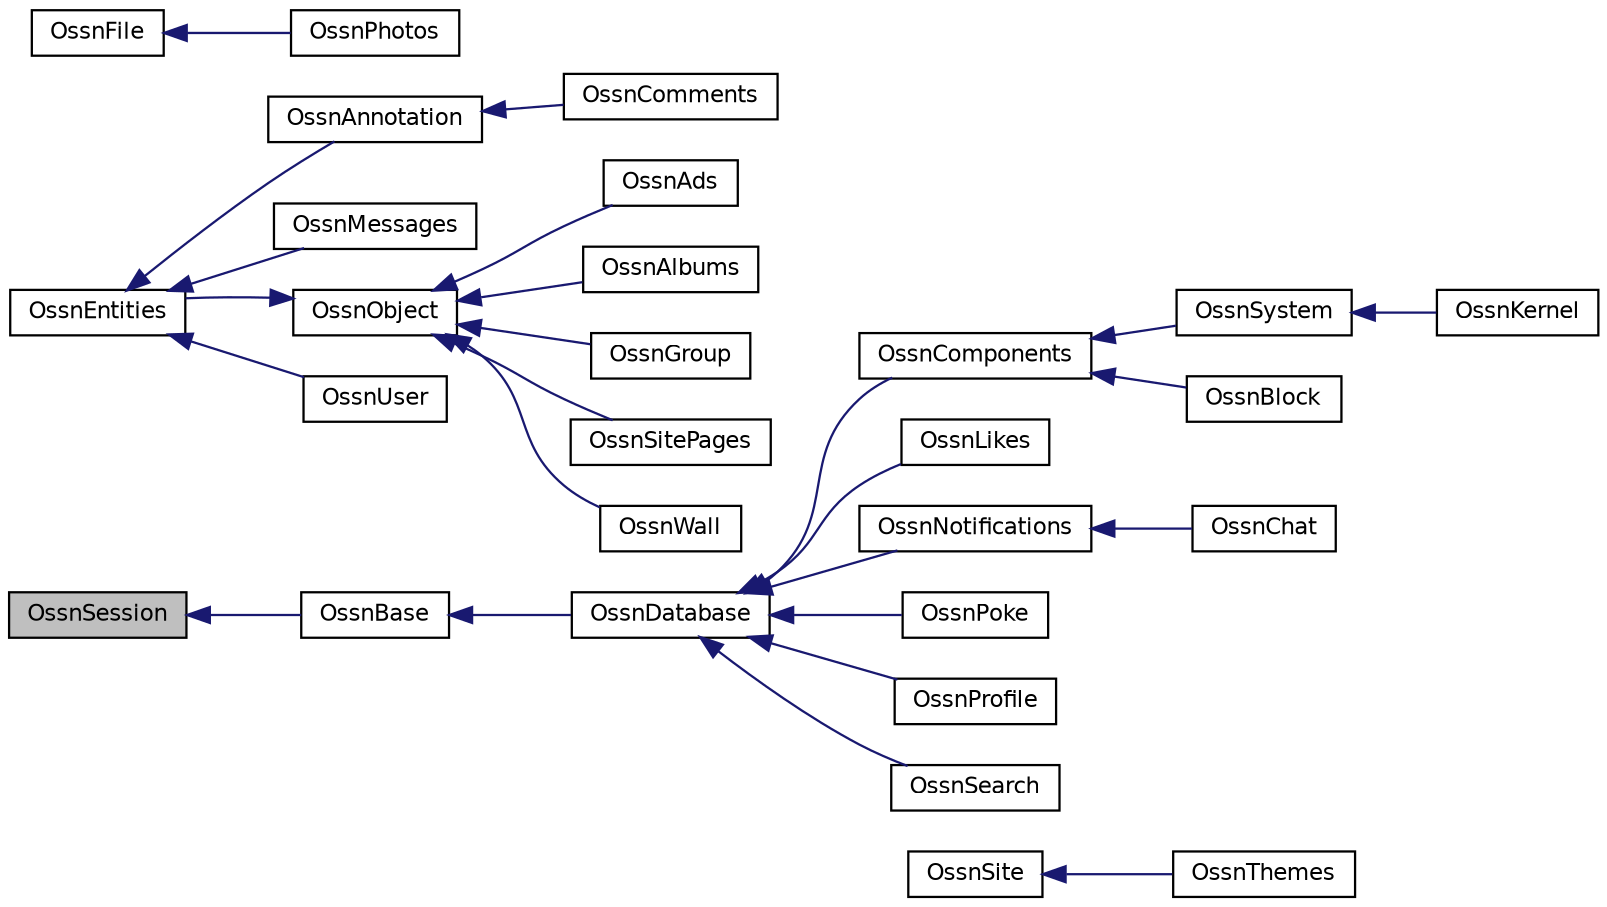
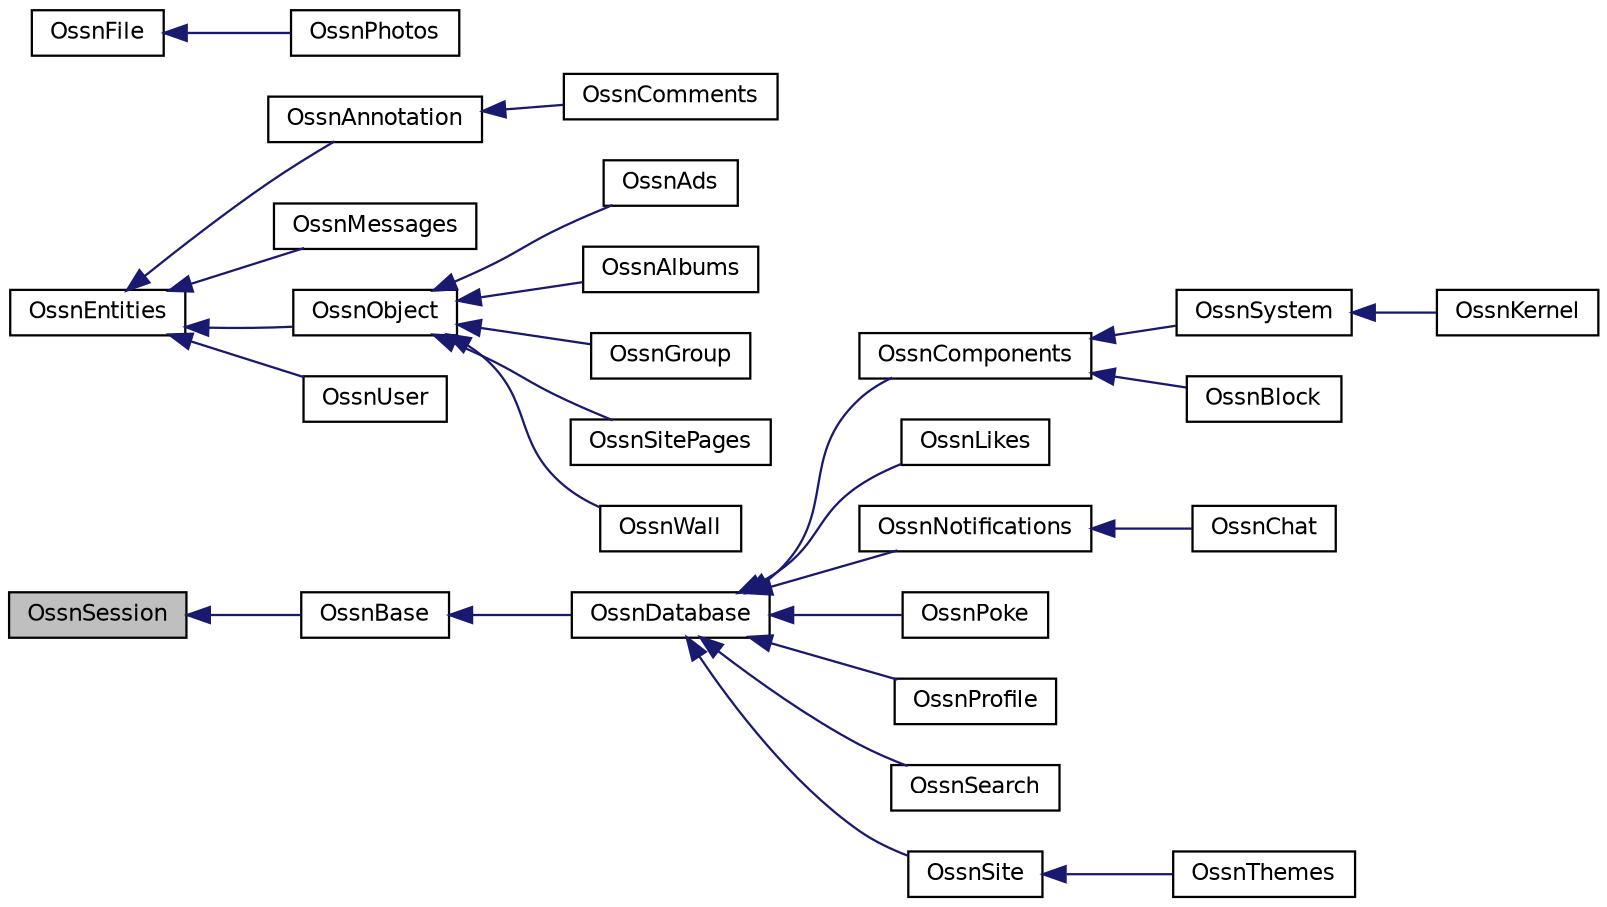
edge "OssnEntities" -> "OssnObject": reversed
edge "OssnSite" -> "OssnDatabase": added
